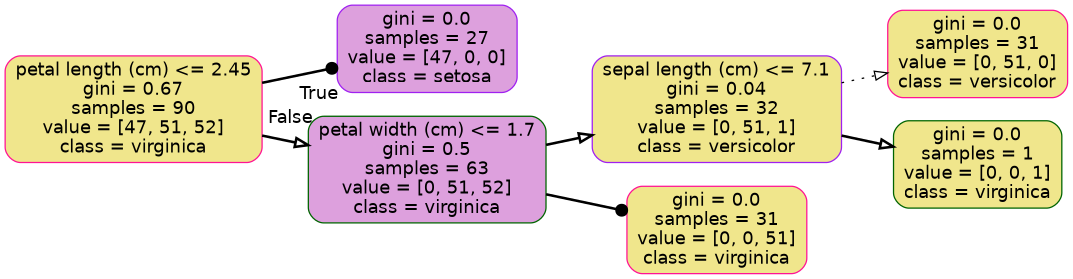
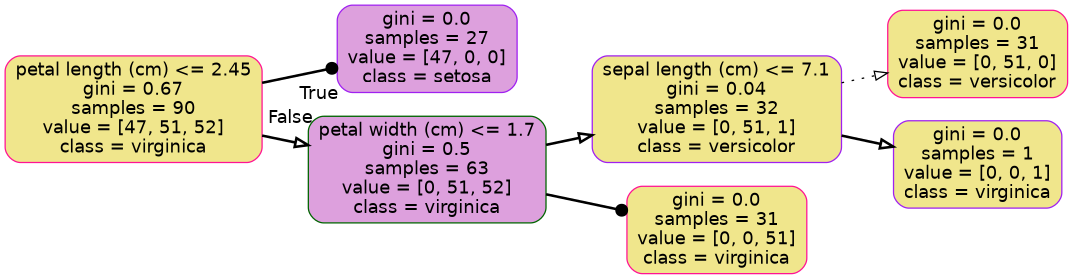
node "gini = 0.0 samples = 1 value = [0, 0, 1] class = virginica": color darkgreen -> purple
